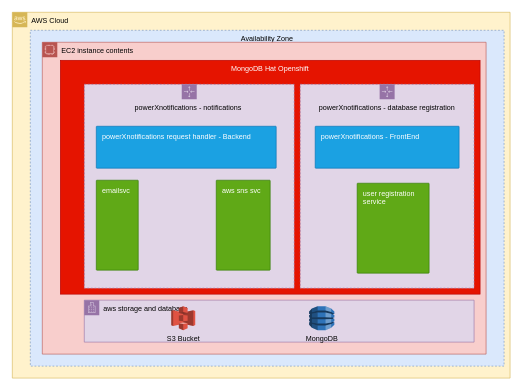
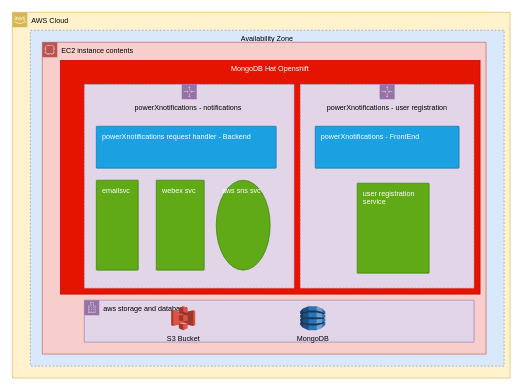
node "powerXnotifications - database registration": label "powerXnotifications - database registration" -> "powerXnotifications - user registration"
node "webex svc": added
node "aws sns svc": shape rounded rectangle -> ellipse
node "MongoDB": moved (322, 318) -> (313, 318)
